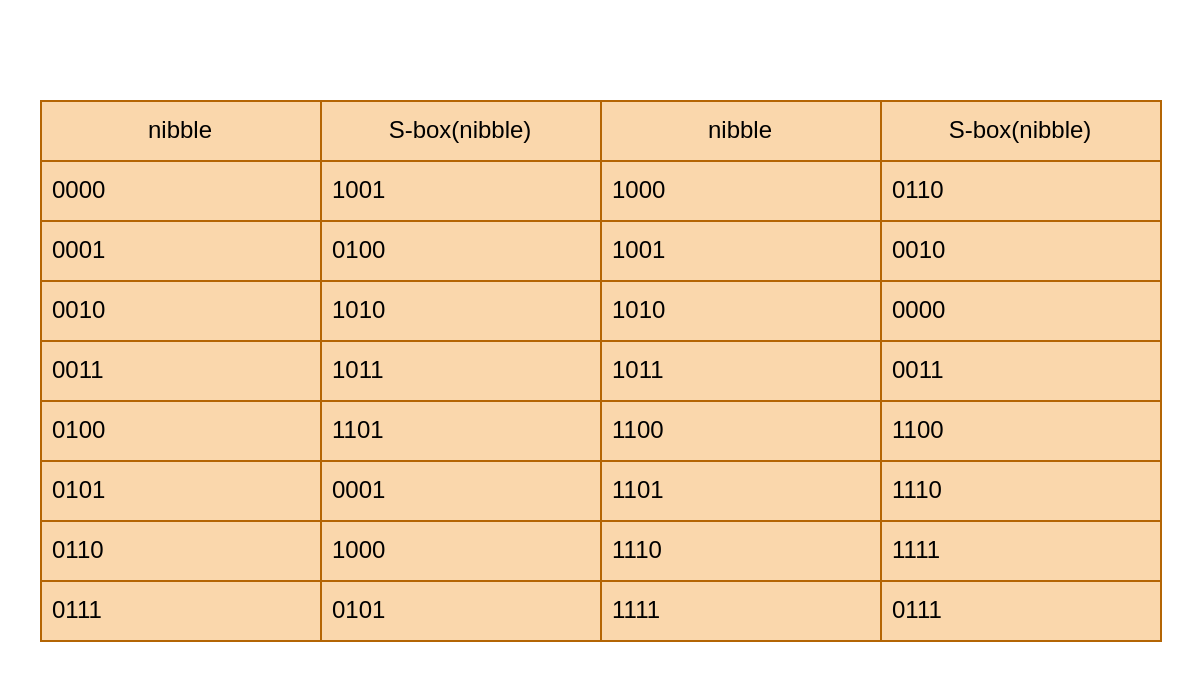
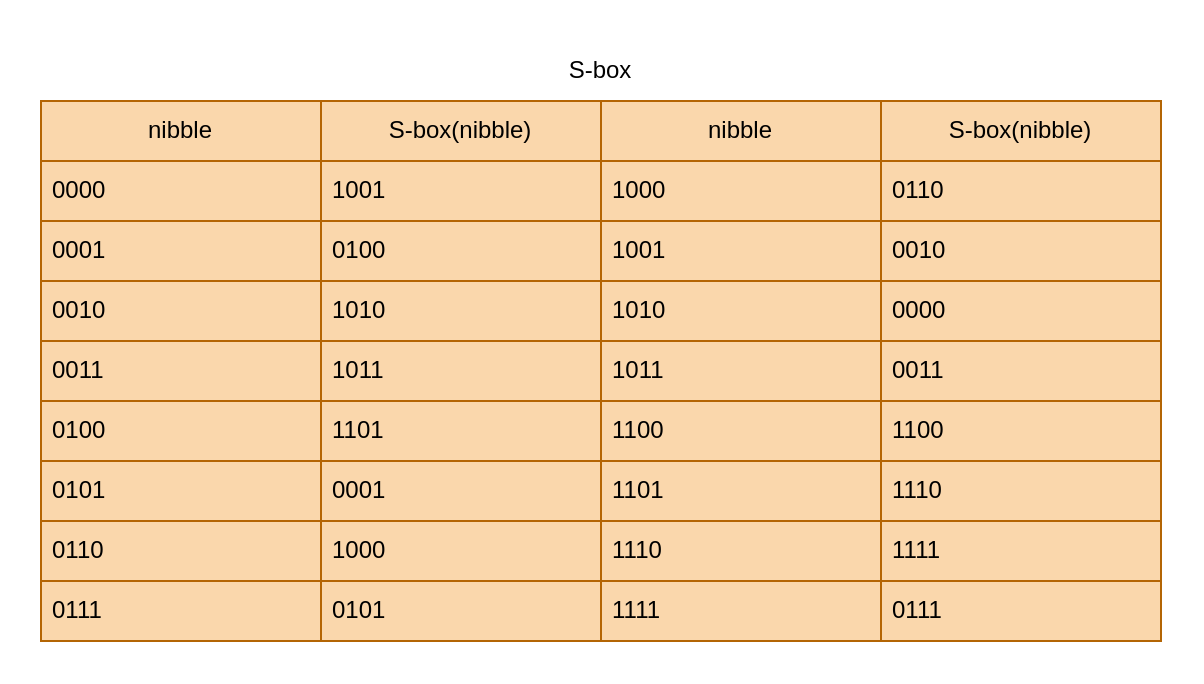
node "S-box": added
